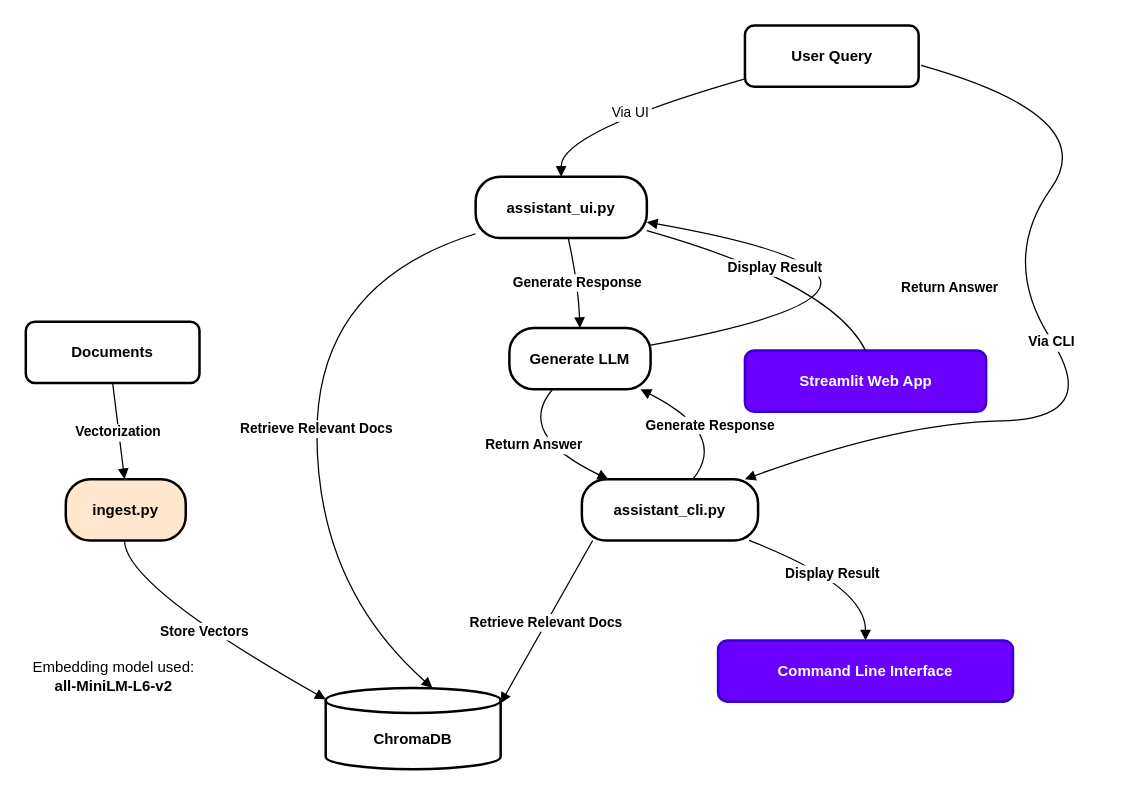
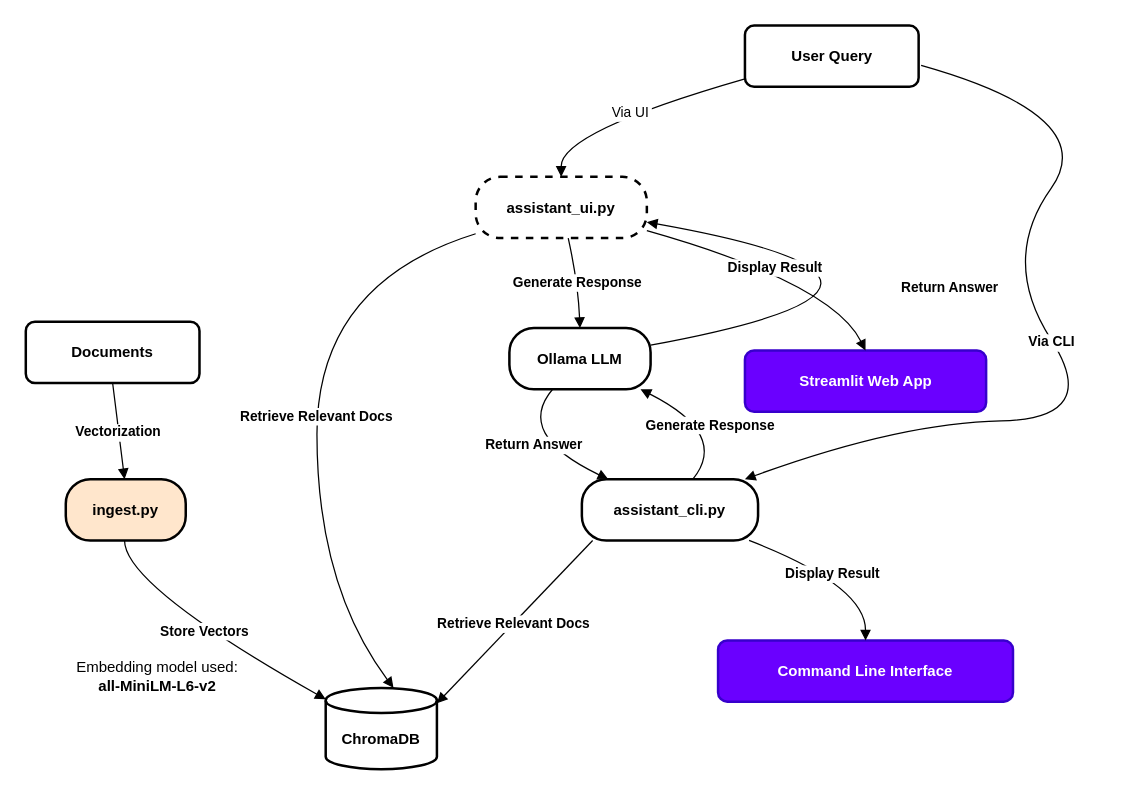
node "assistant_ui.py": style solid -> dashed
edge "assistant_ui.py" -- "Streamlit Web App": arrowhead none -> block
node "Generate LLM": label "Generate LLM" -> "Ollama LLM"
node "Embedding model used: all-MiniLM-L6-v2": moved (113, 677) -> (157, 677)
node "ChromaDB": size 175x81 -> 111x81
